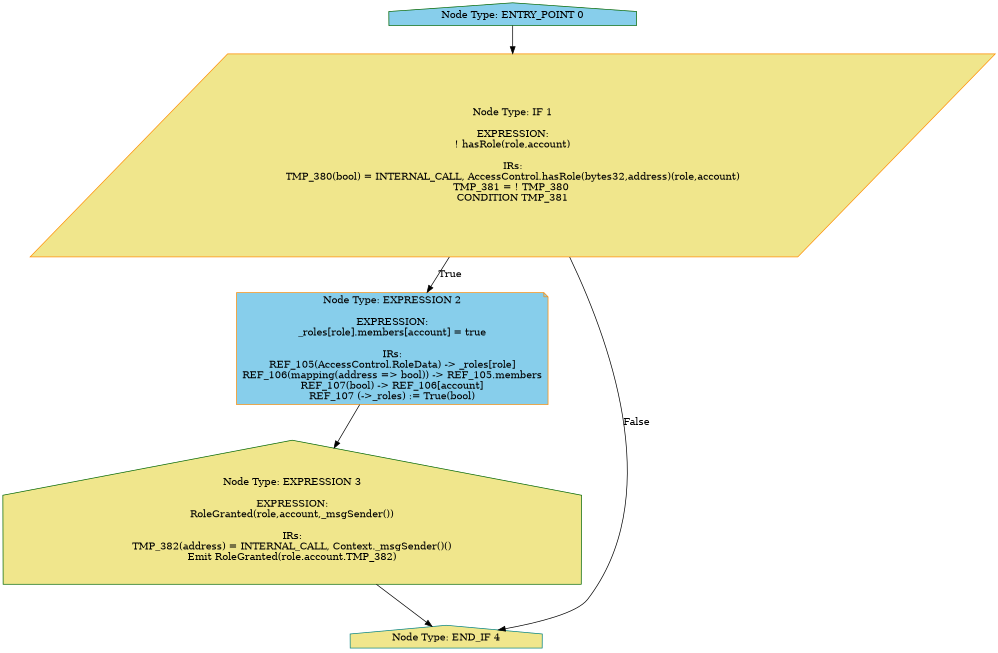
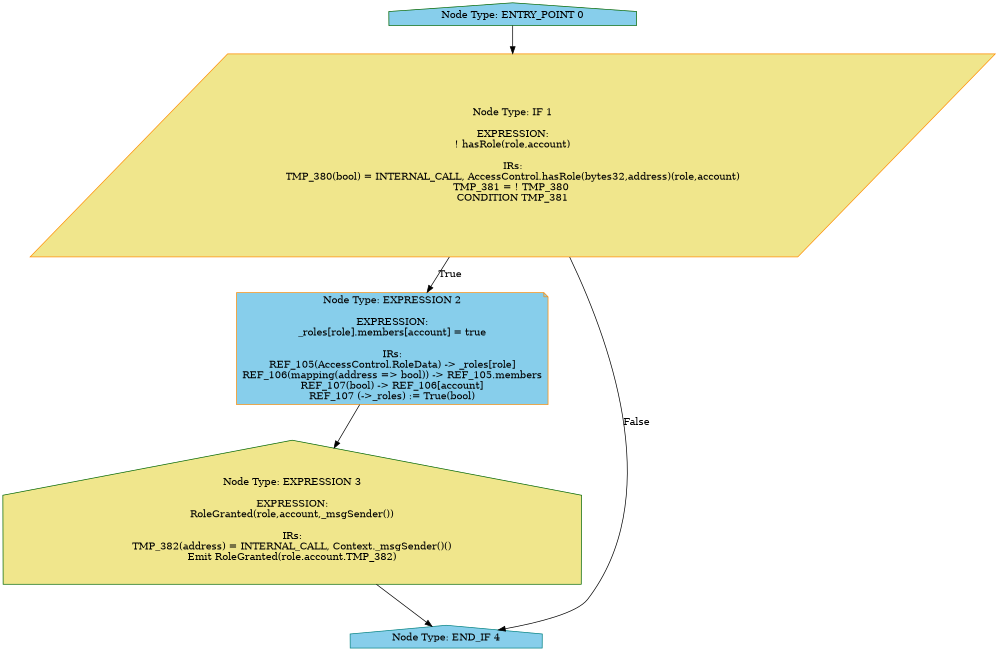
node "Node Type: END_IF 4": fillcolor khaki -> skyblue
